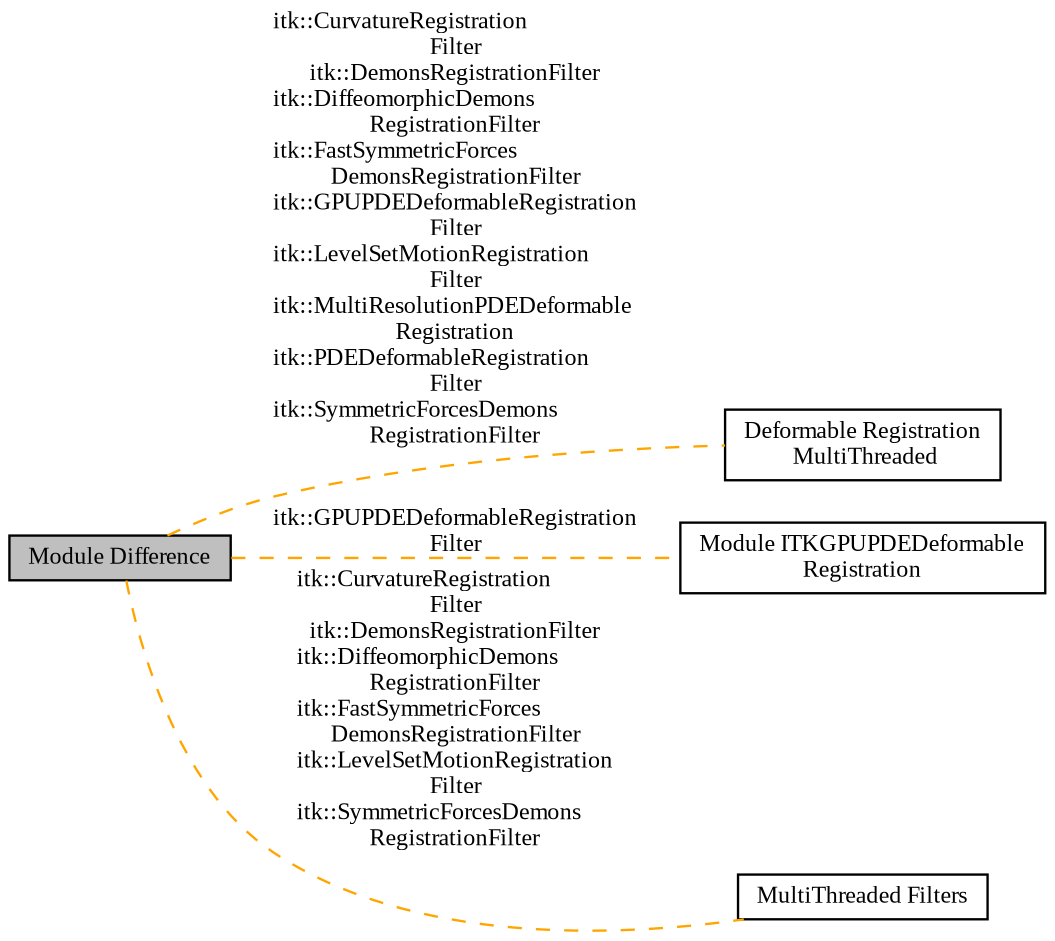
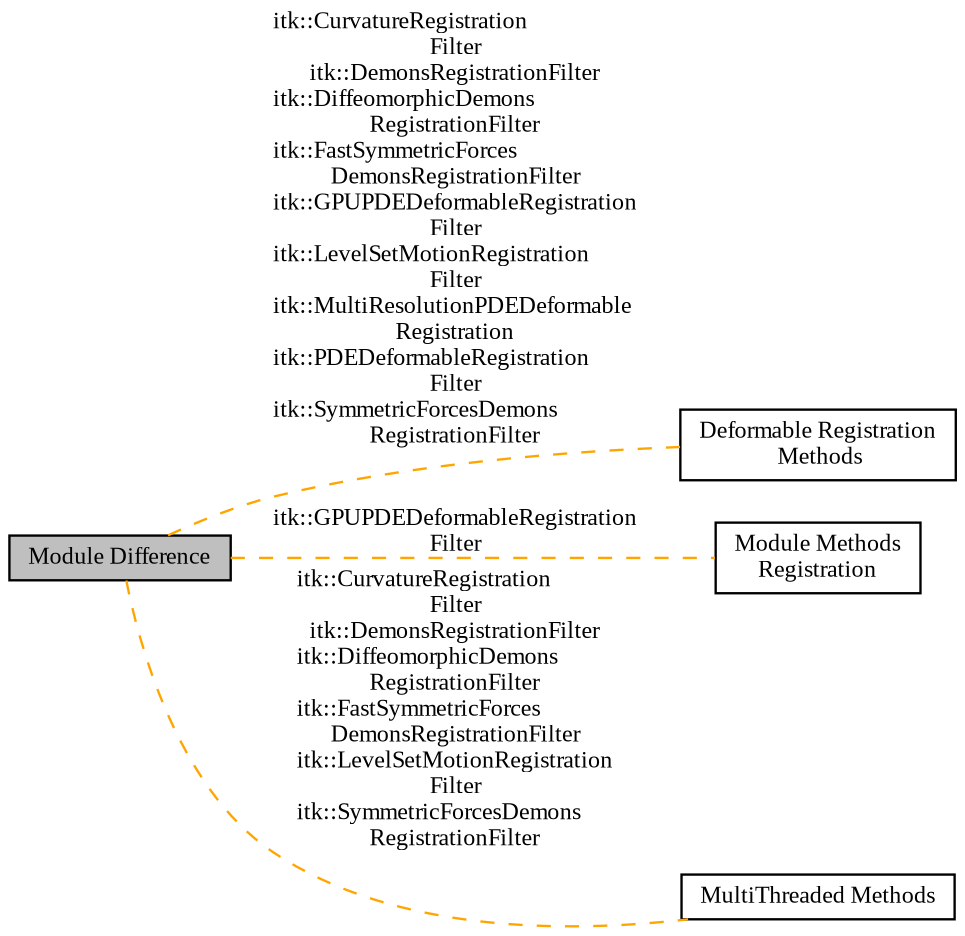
node "Deformable Registration MultiThreaded": label "Deformable Registration MultiThreaded" -> "Deformable Registration Methods"
node "Module ITKGPUPDEDeformable Registration": label "Module ITKGPUPDEDeformable Registration" -> "Module Methods Registration"
node "MultiThreaded Filters": label "MultiThreaded Filters" -> "MultiThreaded Methods"
